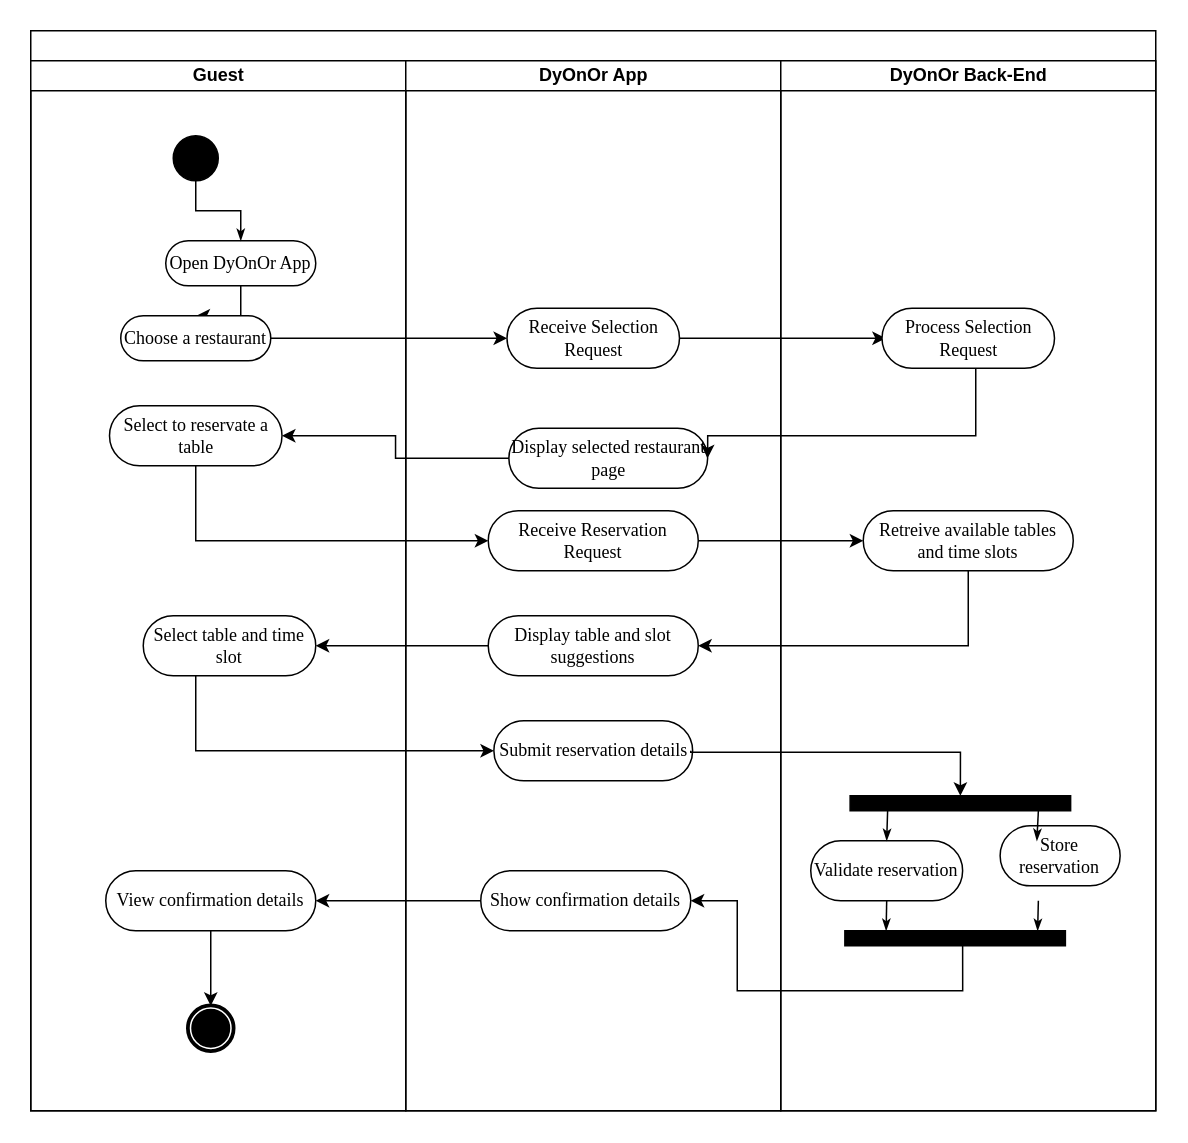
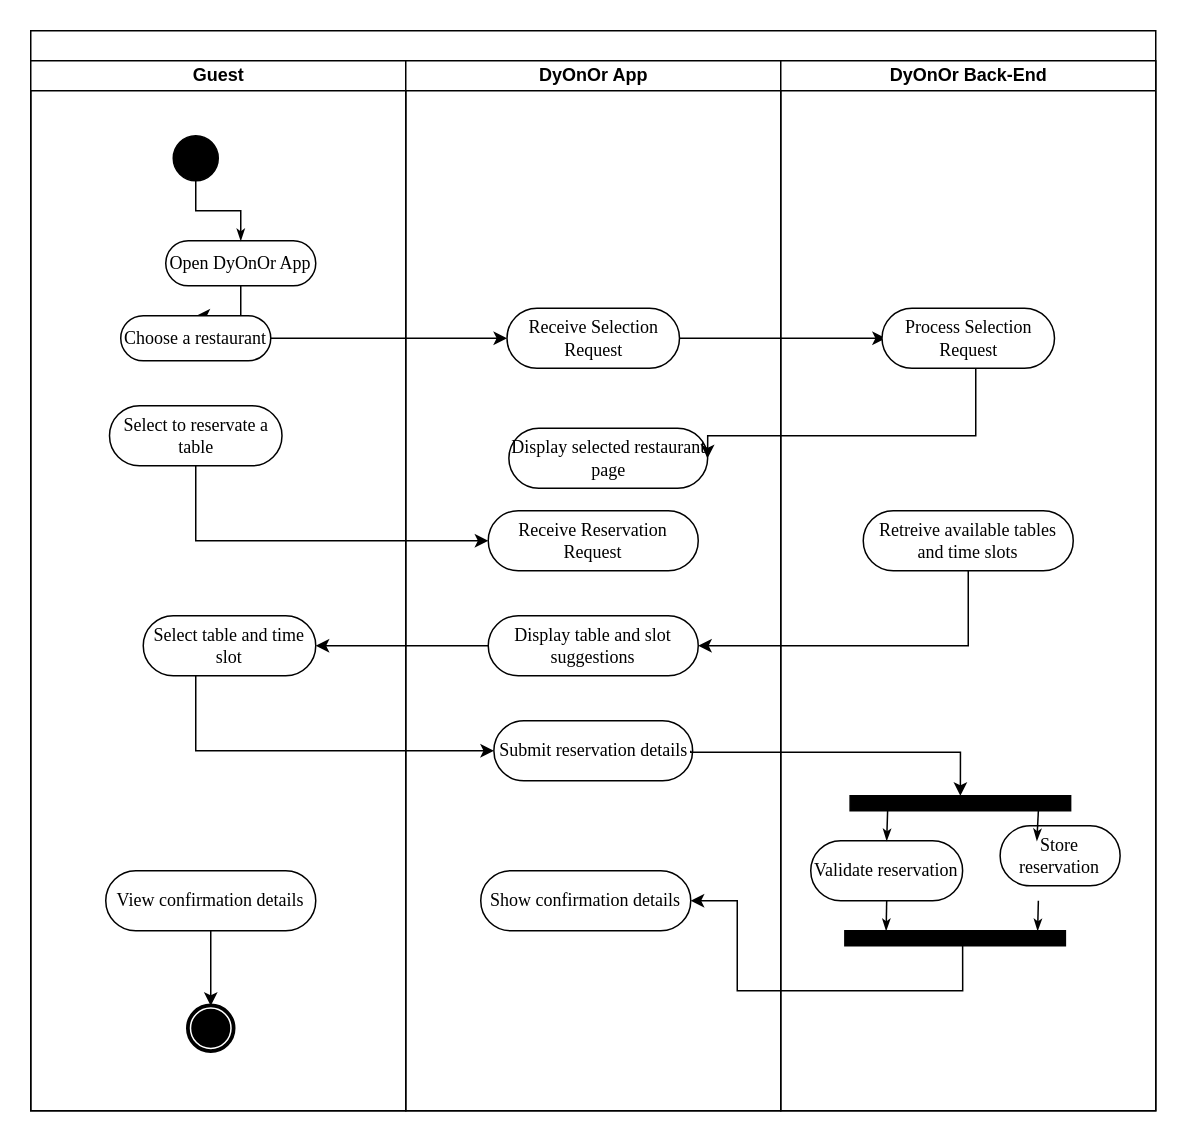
edge "Display selected restaurant page" -> "Select to reservate a table": removed
edge "Receive Reservation Request" -> "Retreive available tables and time slots": removed
edge "Show confirmation details" -> "View confirmation details": removed
